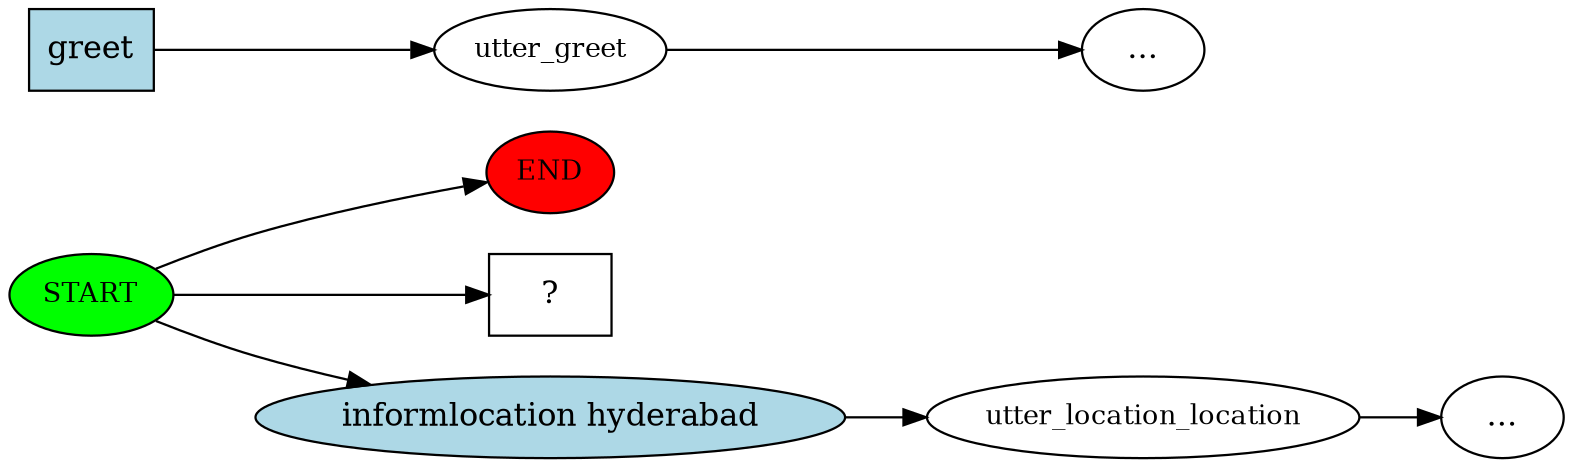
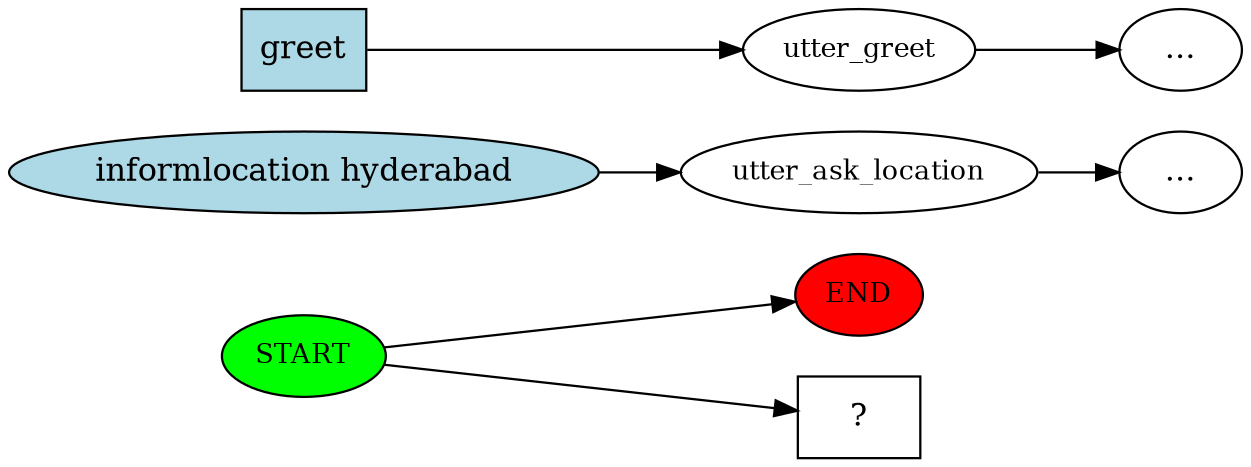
edge "START" -> "informlocation hyderabad": removed
node "utter_location_location": label "utter_location_location" -> "utter_ask_location"
